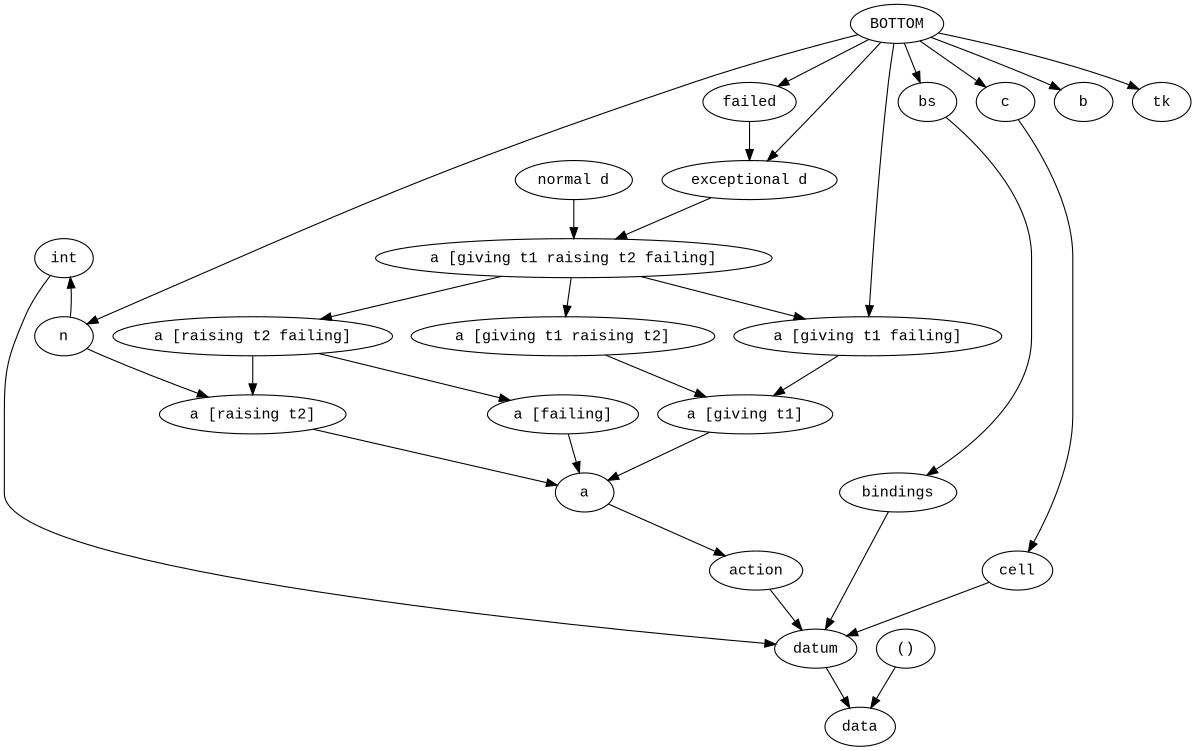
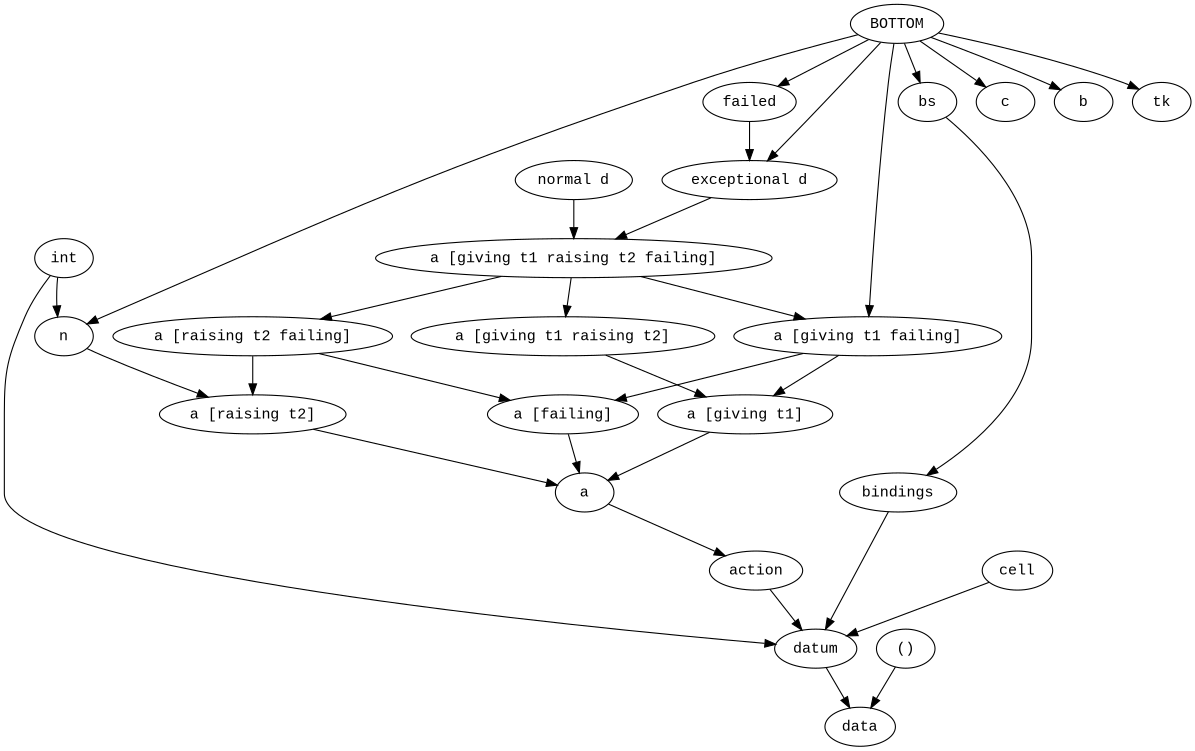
edge "n" -> "int": reversed
edge "c" -> "cell": removed
edge "a [giving t1 failing]" -> "a [failing]": added
